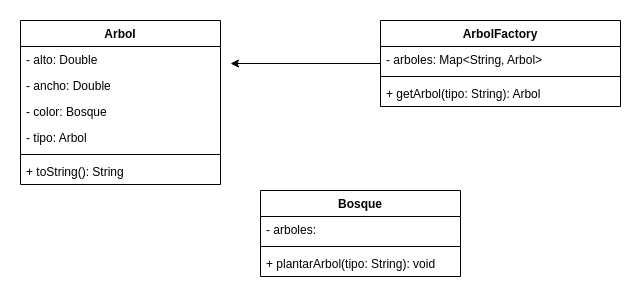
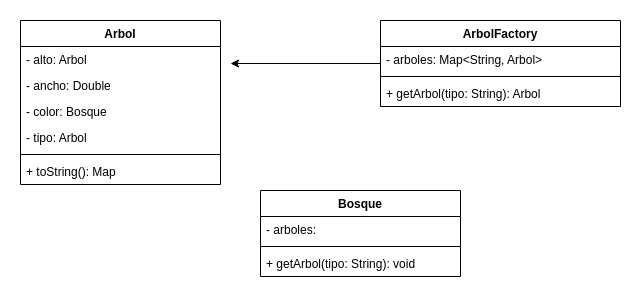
node "- alto: Double": label "- alto: Double" -> "- alto: Arbol"
node "+ toString(): String": label "+ toString(): String" -> "+ toString(): Map"
node "+ plantarArbol(tipo: String): void": label "+ plantarArbol(tipo: String): void" -> "+ getArbol(tipo: String): void"
